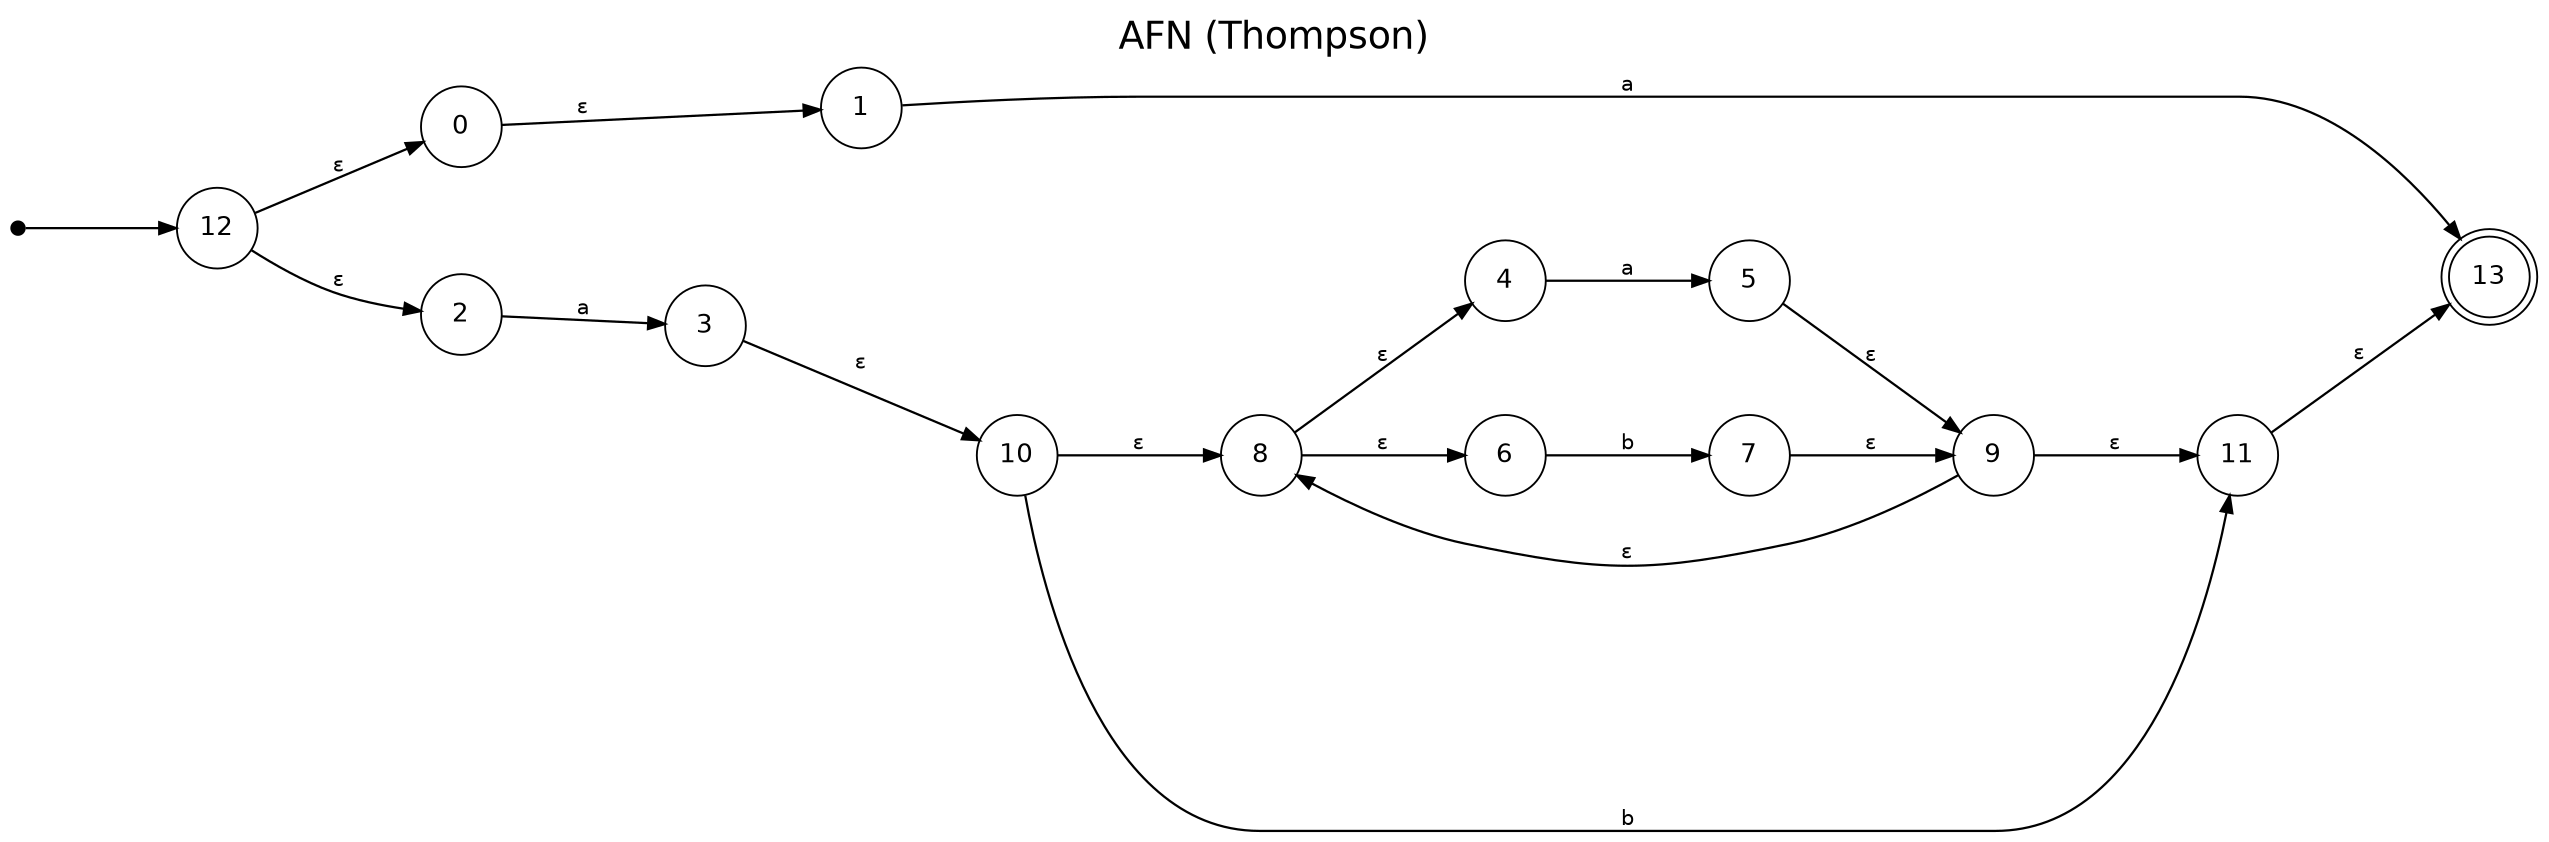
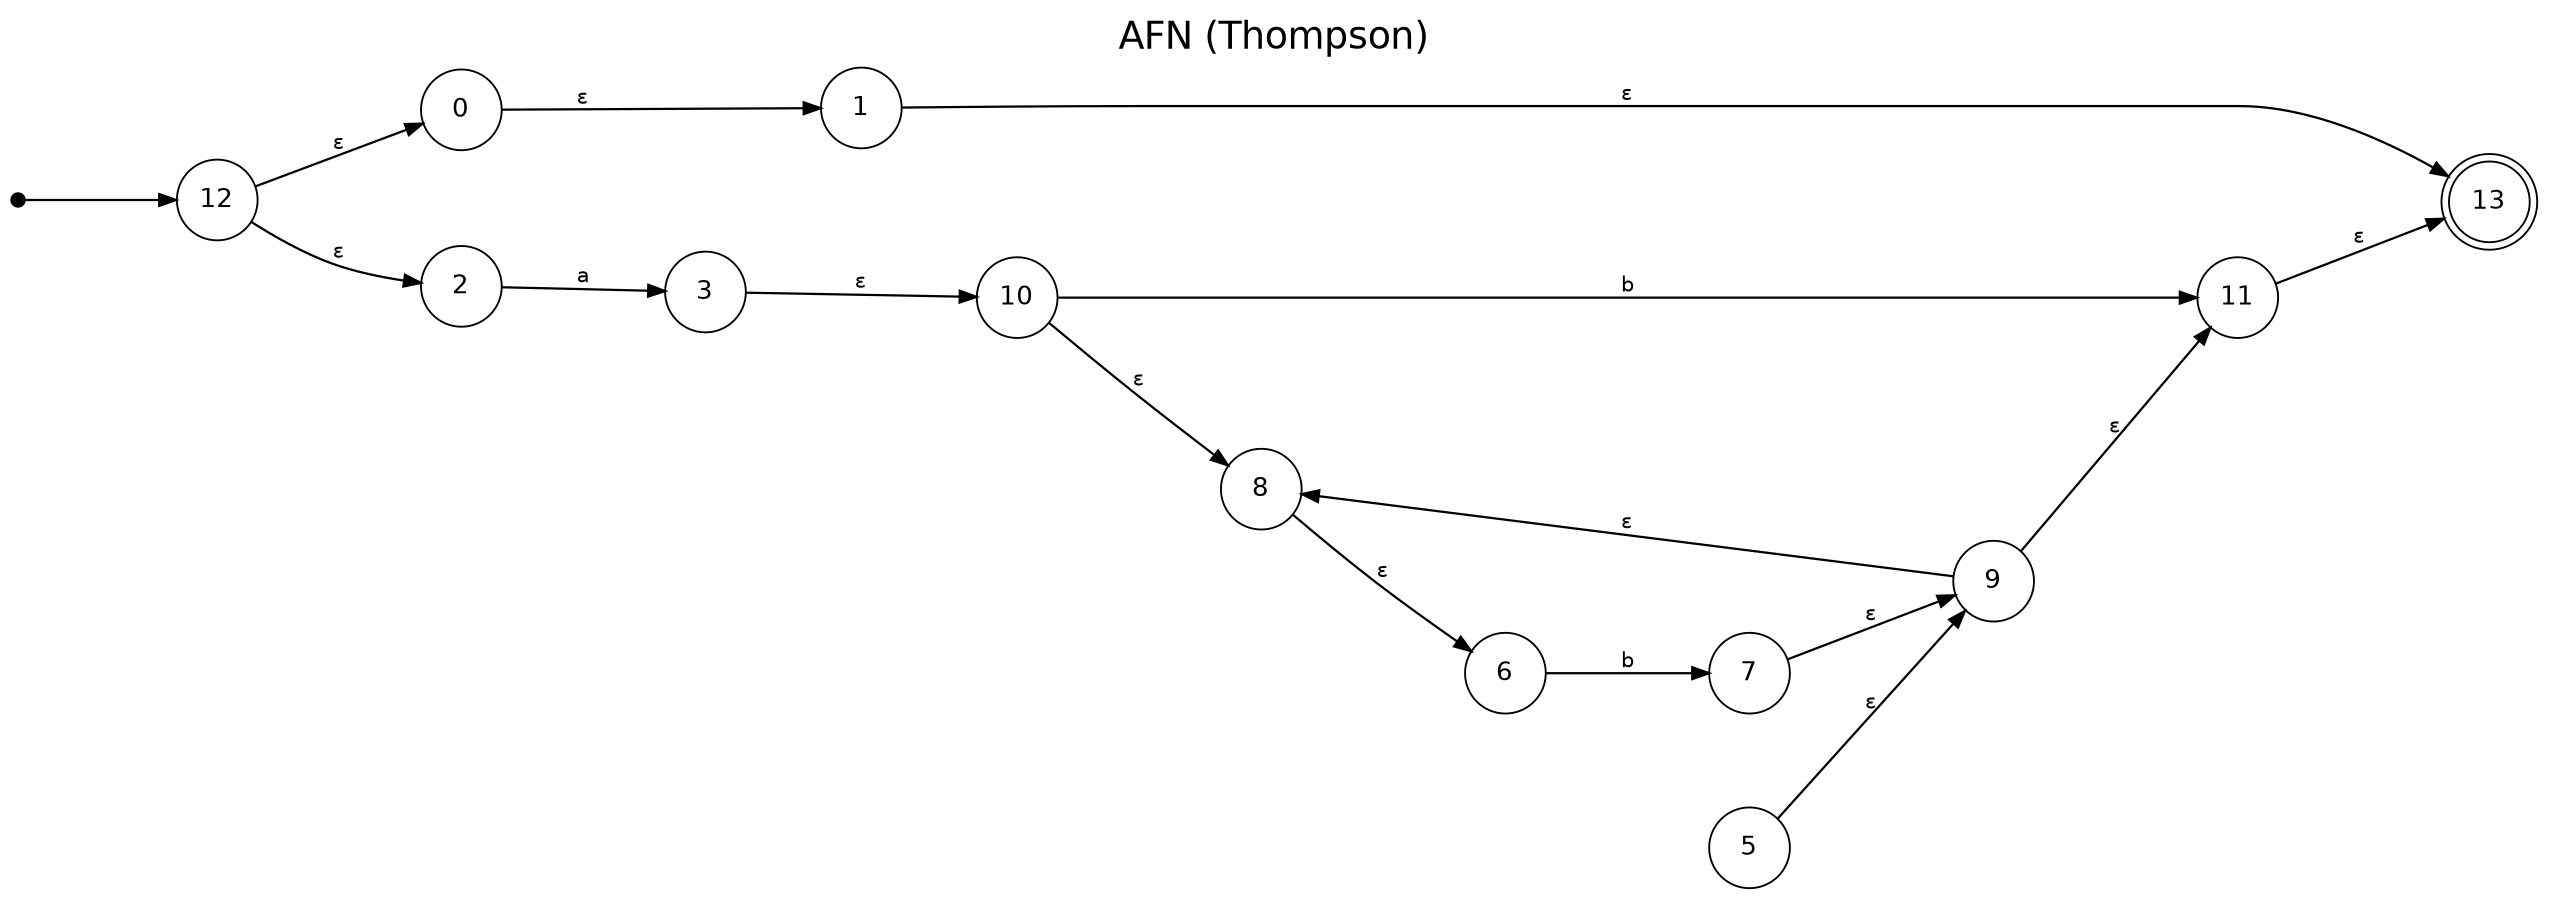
edge "1" -> "13": label "a" -> "ε"
node "4": removed
